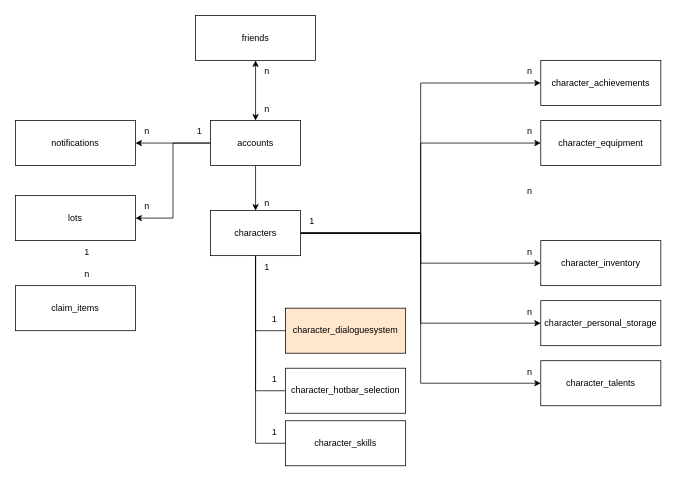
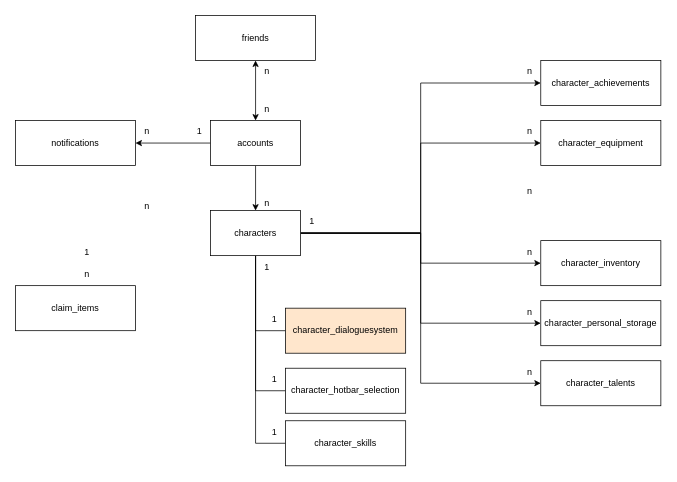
node "lots": removed
edge "accounts" -> "lots": removed
